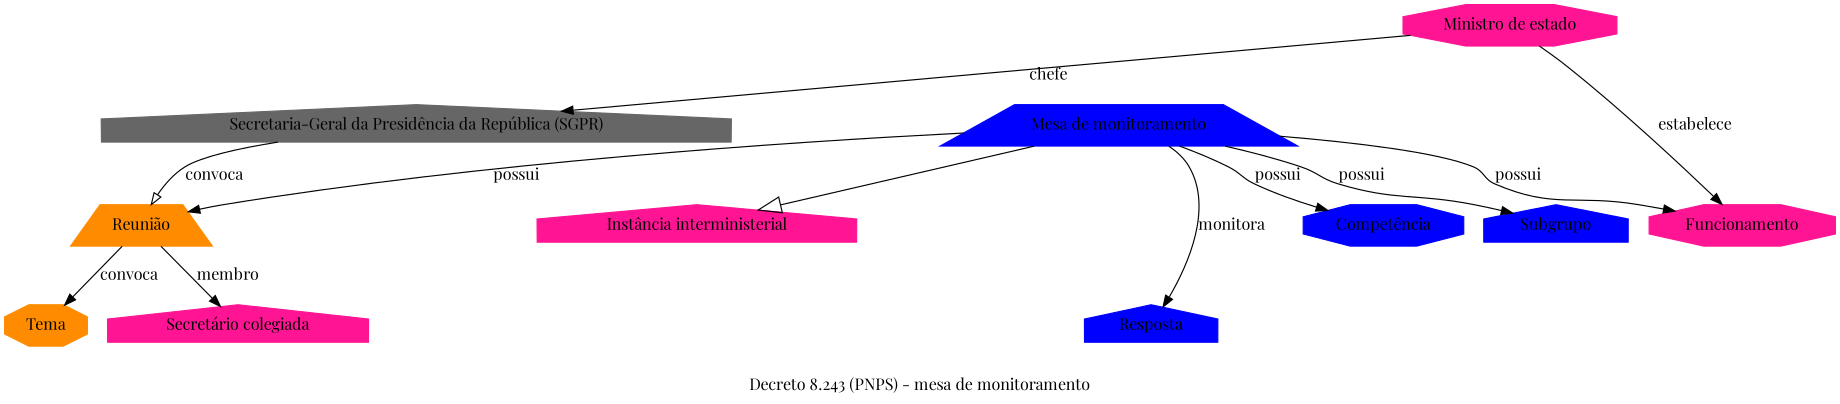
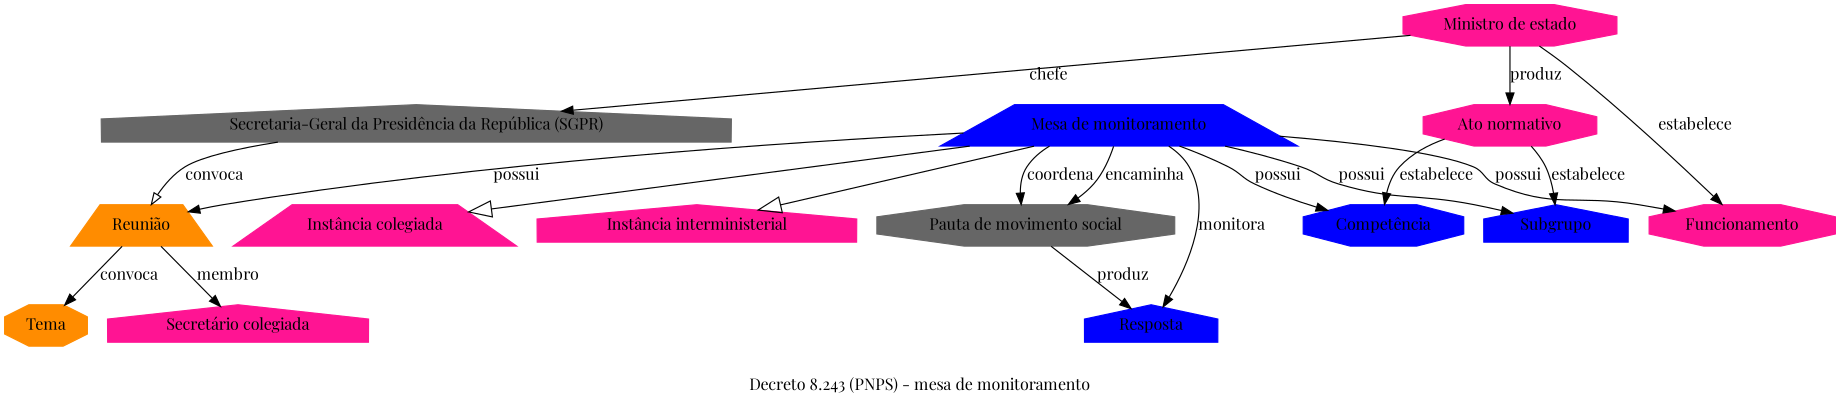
node "Ato normativo": added
node "Instância colegiada": added
node "Pauta de movimento social": added
